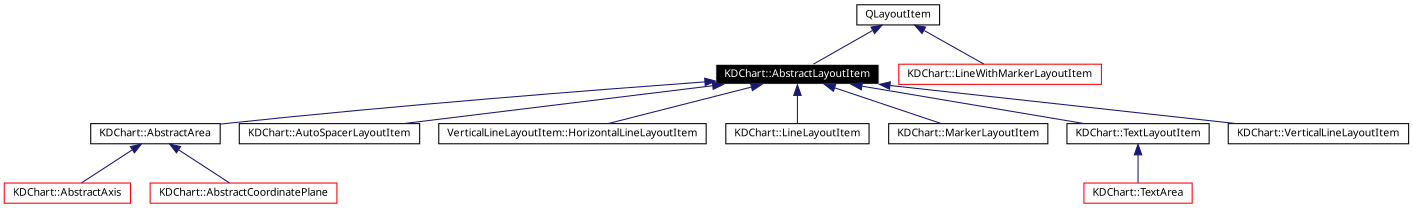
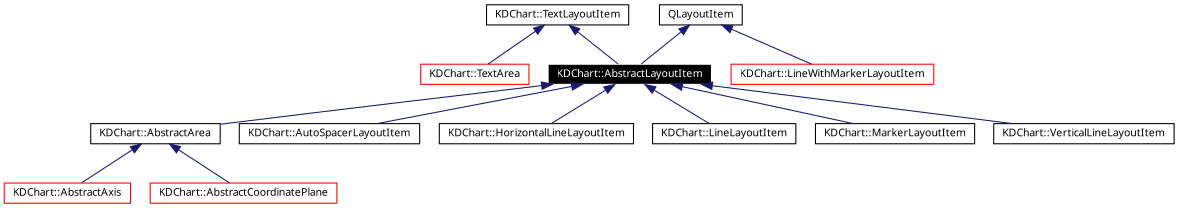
edge "KDChart::TextLayoutItem" -> "KDChart::AbstractLayoutItem": reversed
node "VerticalLineLayoutItem::HorizontalLineLayoutItem": label "VerticalLineLayoutItem::HorizontalLineLayoutItem" -> "KDChart::HorizontalLineLayoutItem"
